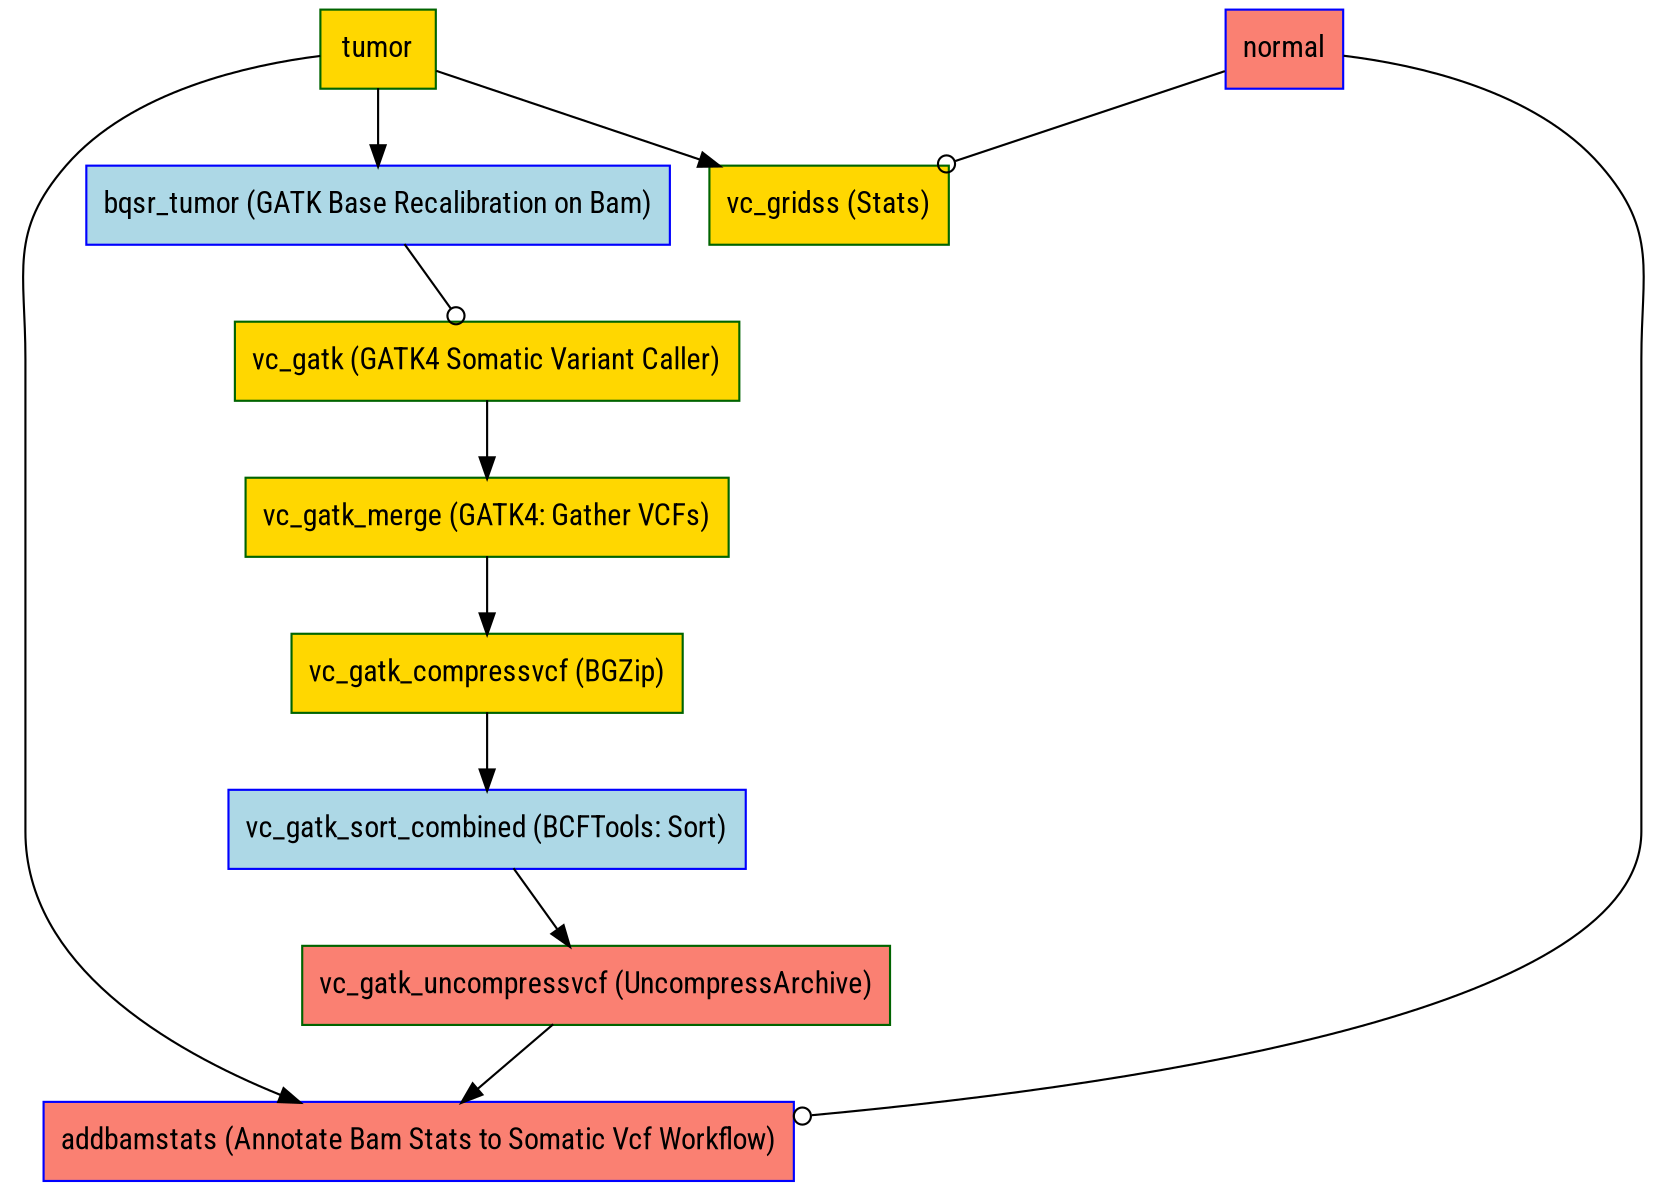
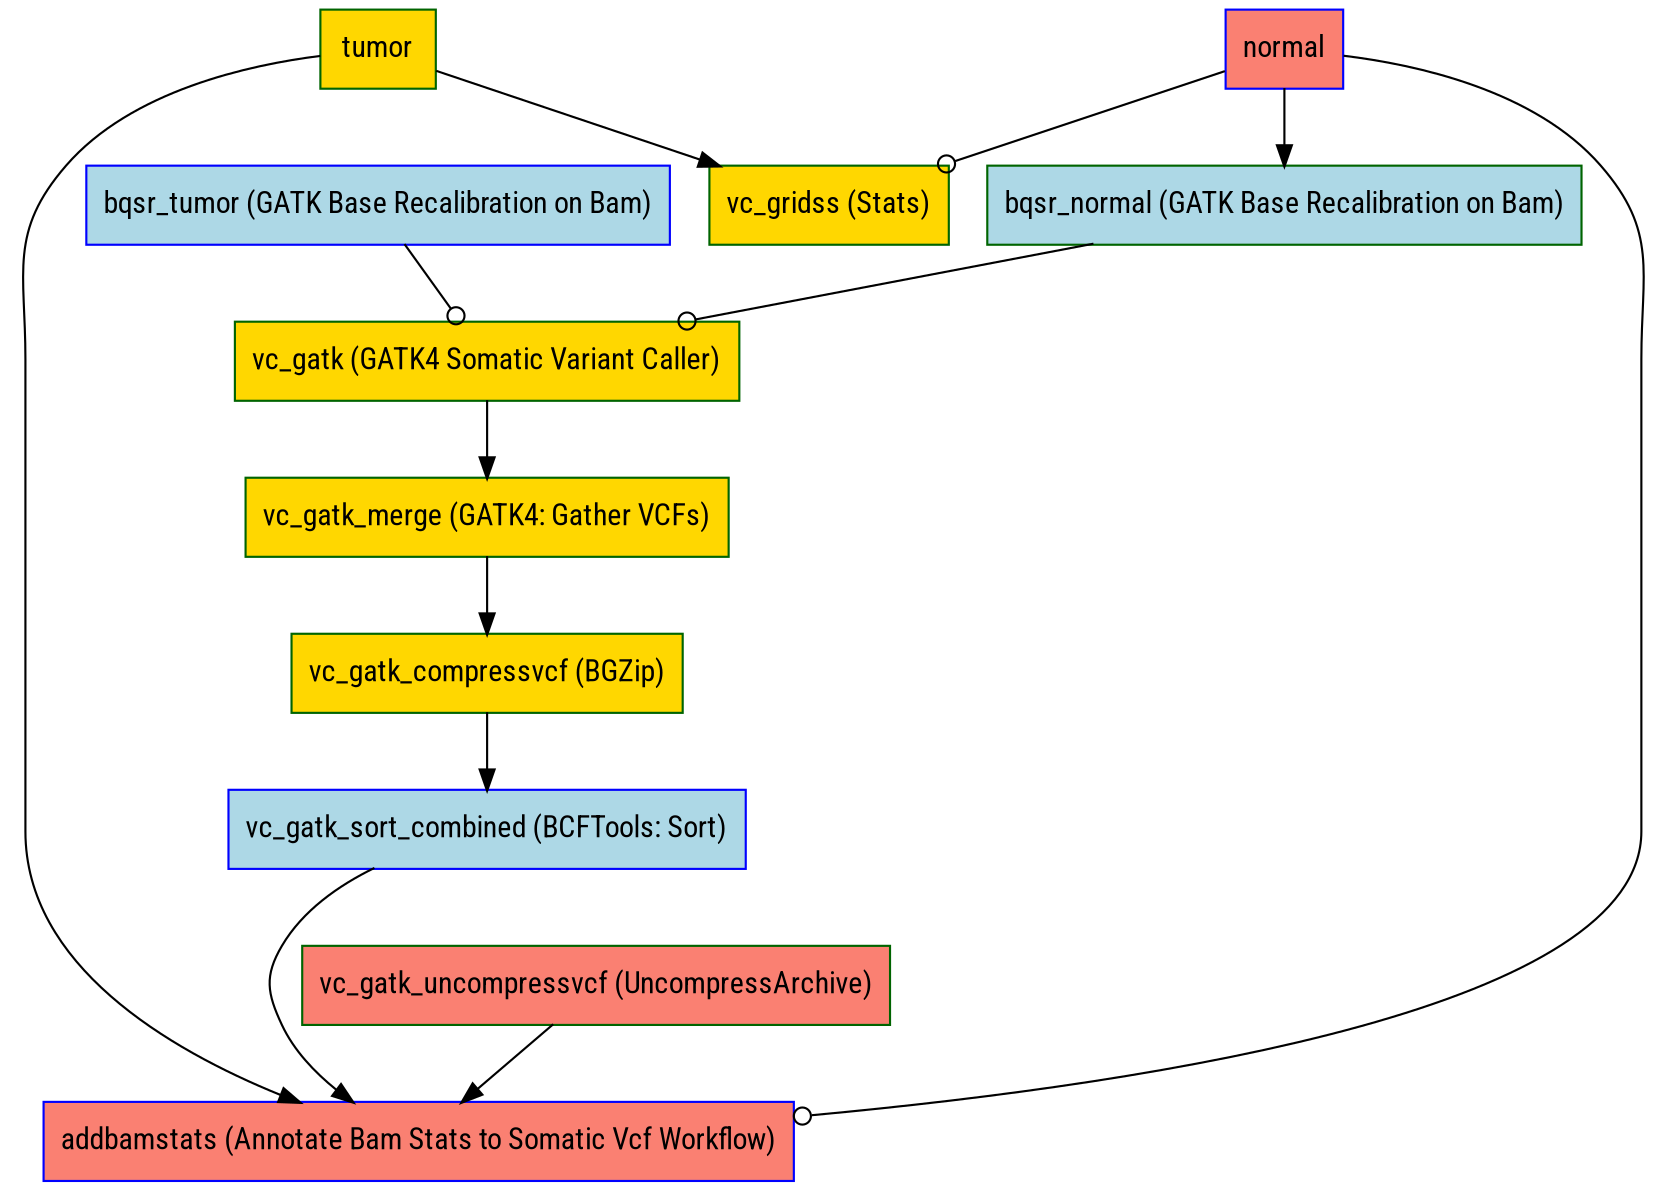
edge "tumor" -> "bqsr_tumor (GATK Base Recalibration on Bam)": removed
node "bqsr_normal (GATK Base Recalibration on Bam)": added
edge "vc_gatk_sort_combined (BCFTools: Sort)" -> "vc_gatk_uncompressvcf (UncompressArchive)": now "vc_gatk_sort_combined (BCFTools: Sort)" -> "addbamstats (Annotate Bam Stats to Somatic Vcf Workflow)"
